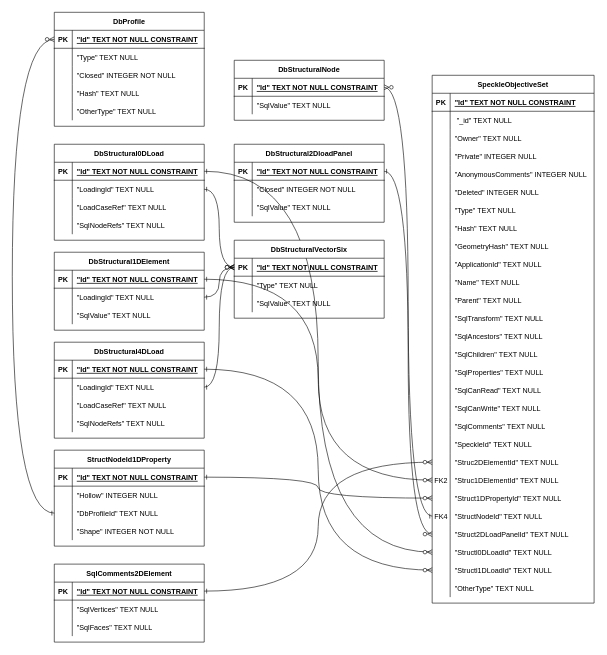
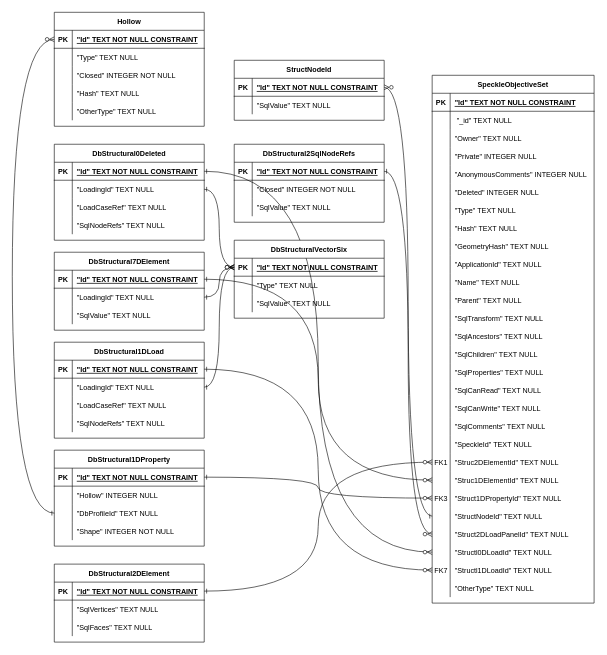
node "DbProfile": label "DbProfile" -> "Hollow"
node "DbStructuralNode": label "DbStructuralNode" -> "StructNodeId"
node "DbStructural0DLoad": label "DbStructural0DLoad" -> "DbStructural0Deleted"
node "DbStructural2DloadPanel": label "DbStructural2DloadPanel" -> "DbStructural2SqlNodeRefs"
node "DbStructural1DElement": label "DbStructural1DElement" -> "DbStructural7DElement"
node "DbStructural4DLoad": label "DbStructural4DLoad" -> "DbStructural1DLoad"
node "StructNodeId1DProperty": label "StructNodeId1DProperty" -> "DbStructural1DProperty"
node "FK1": added
node "FK2": removed
node "FK3": added
node "FK4": removed
node "FK7": added
node "SqlComments2DElement": label "SqlComments2DElement" -> "DbStructural2DElement"
